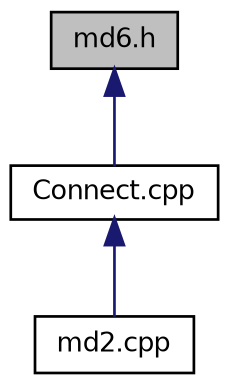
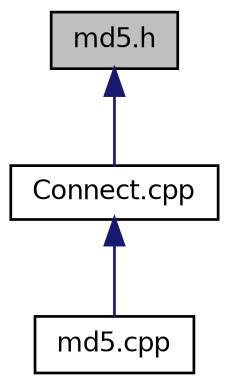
node "md6.h": label "md6.h" -> "md5.h"
node "md2.cpp": label "md2.cpp" -> "md5.cpp"
